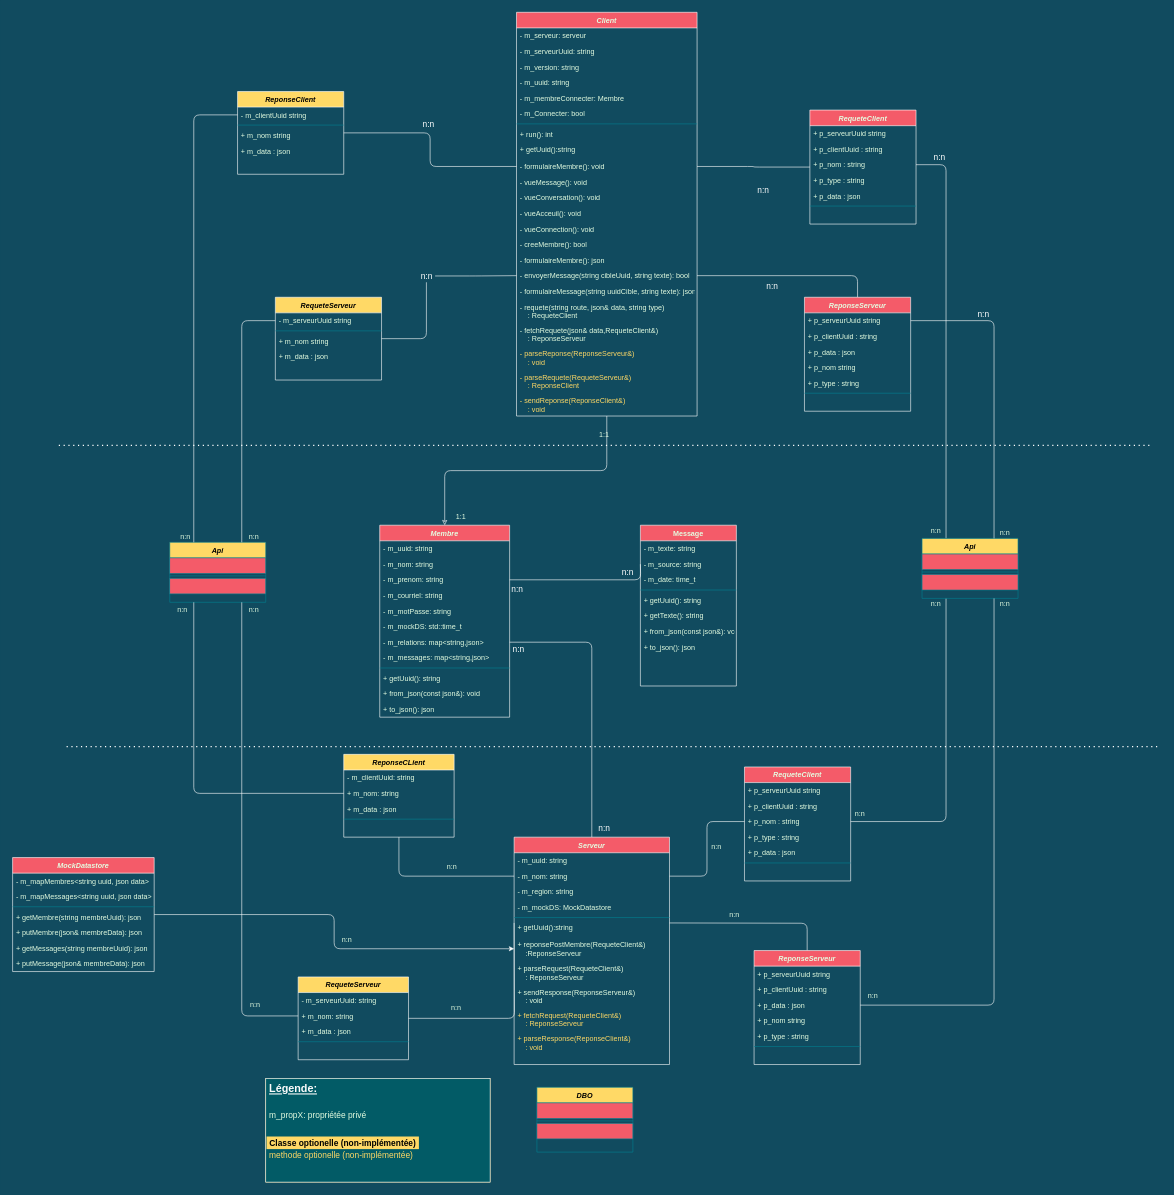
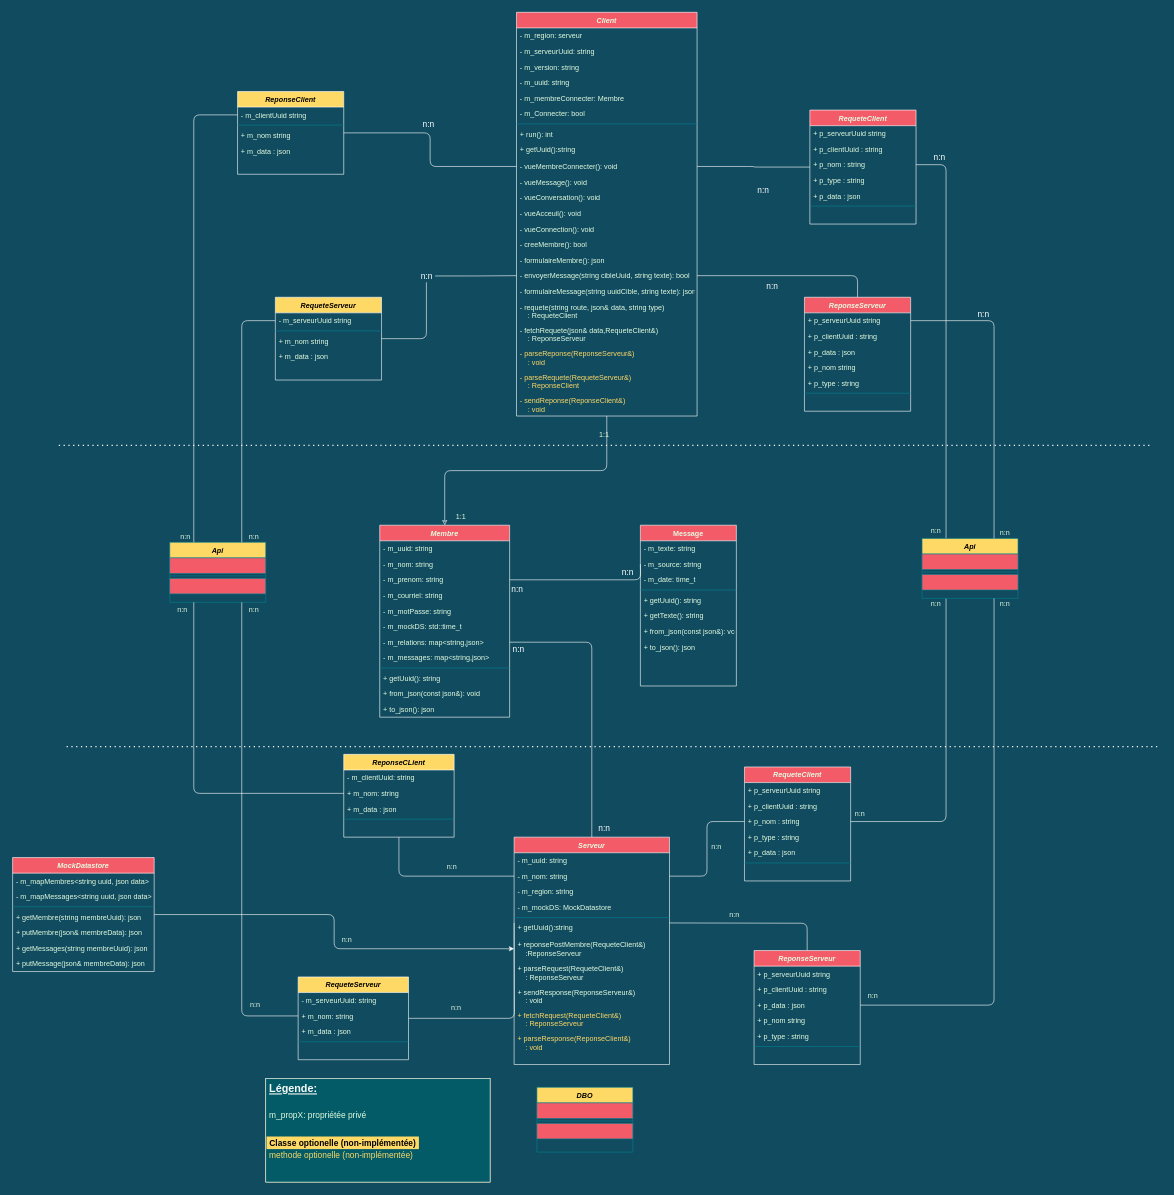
node "- m_serveur: serveur": label "- m_serveur: serveur" -> "- m_region: serveur"
node "- formulaireMembre(): void": label "- formulaireMembre(): void" -> "- vueMembreConnecter(): void"
